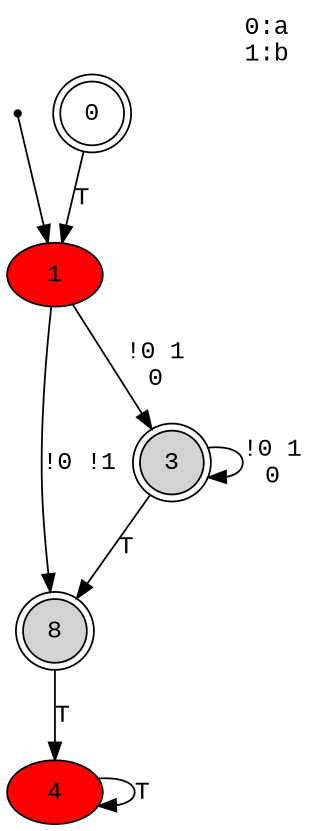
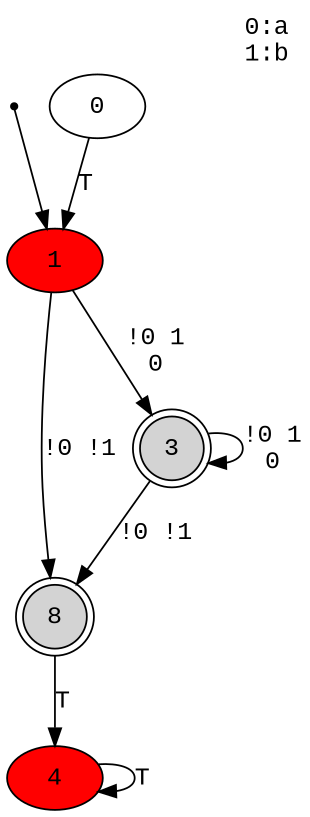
node "0": shape doublecircle -> ellipse
edge "3" -> "8": label "T" -> "!0 !1"
